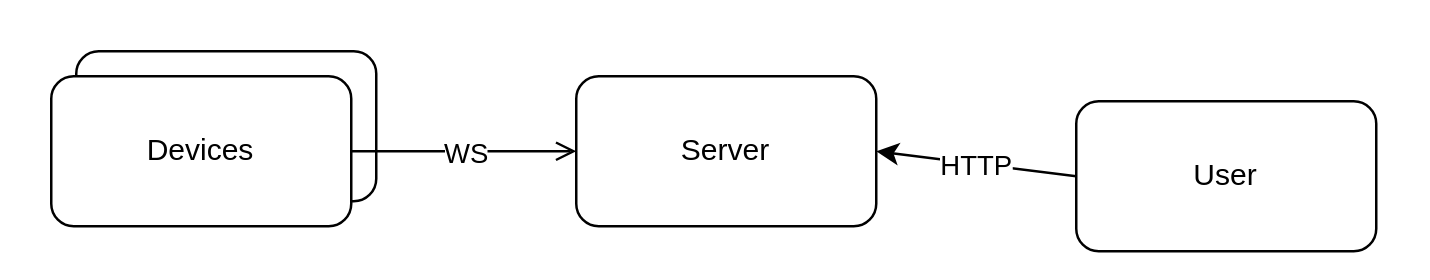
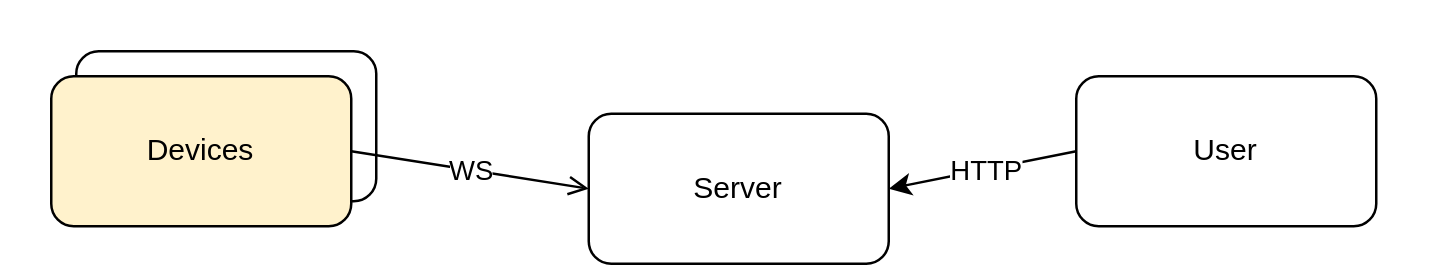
node "Devices": fillcolor #ffffff -> #fff2cc
node "Server": moved (726, 151) -> (739, 189)
node "User": moved (1226, 176) -> (1226, 151)
